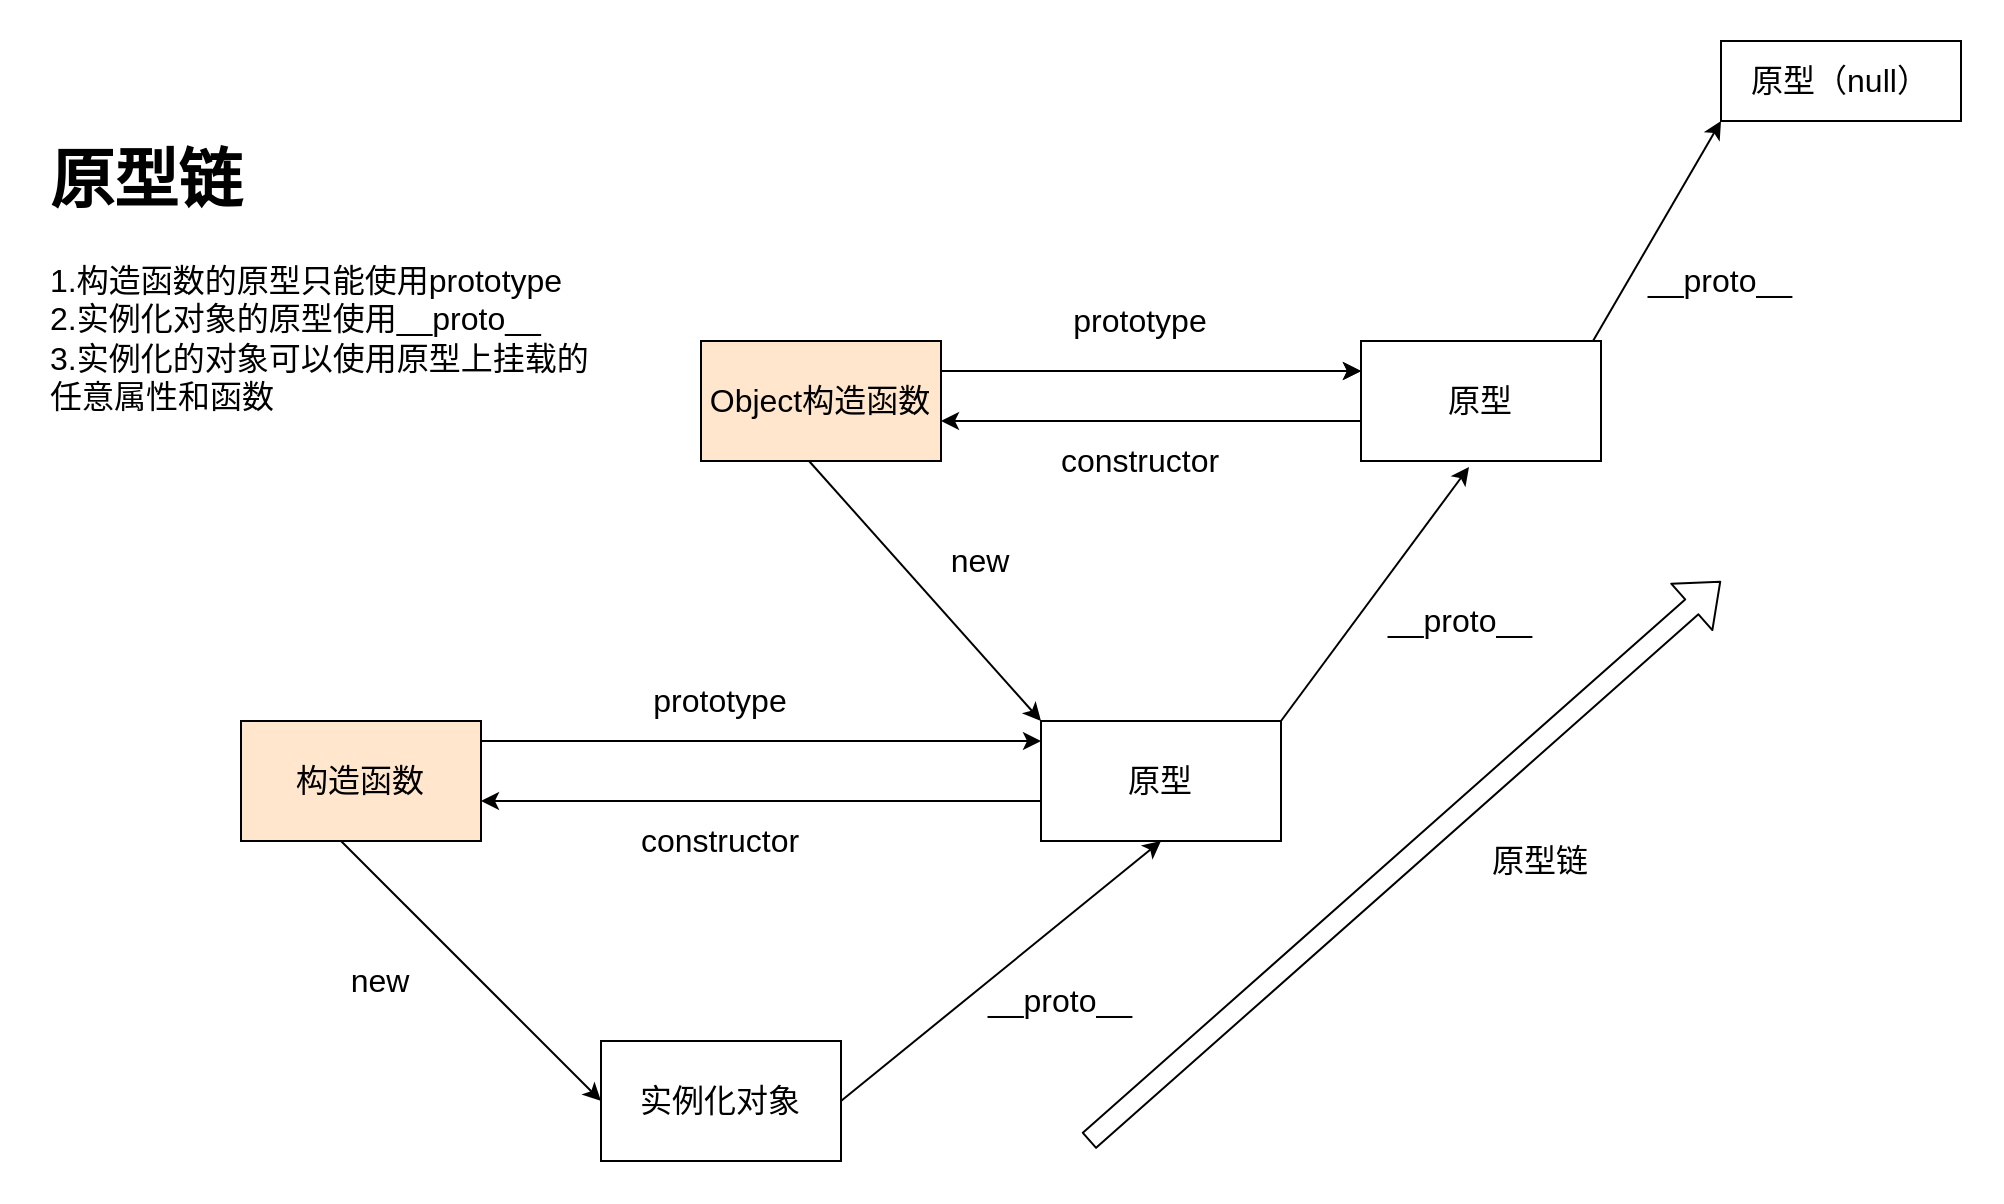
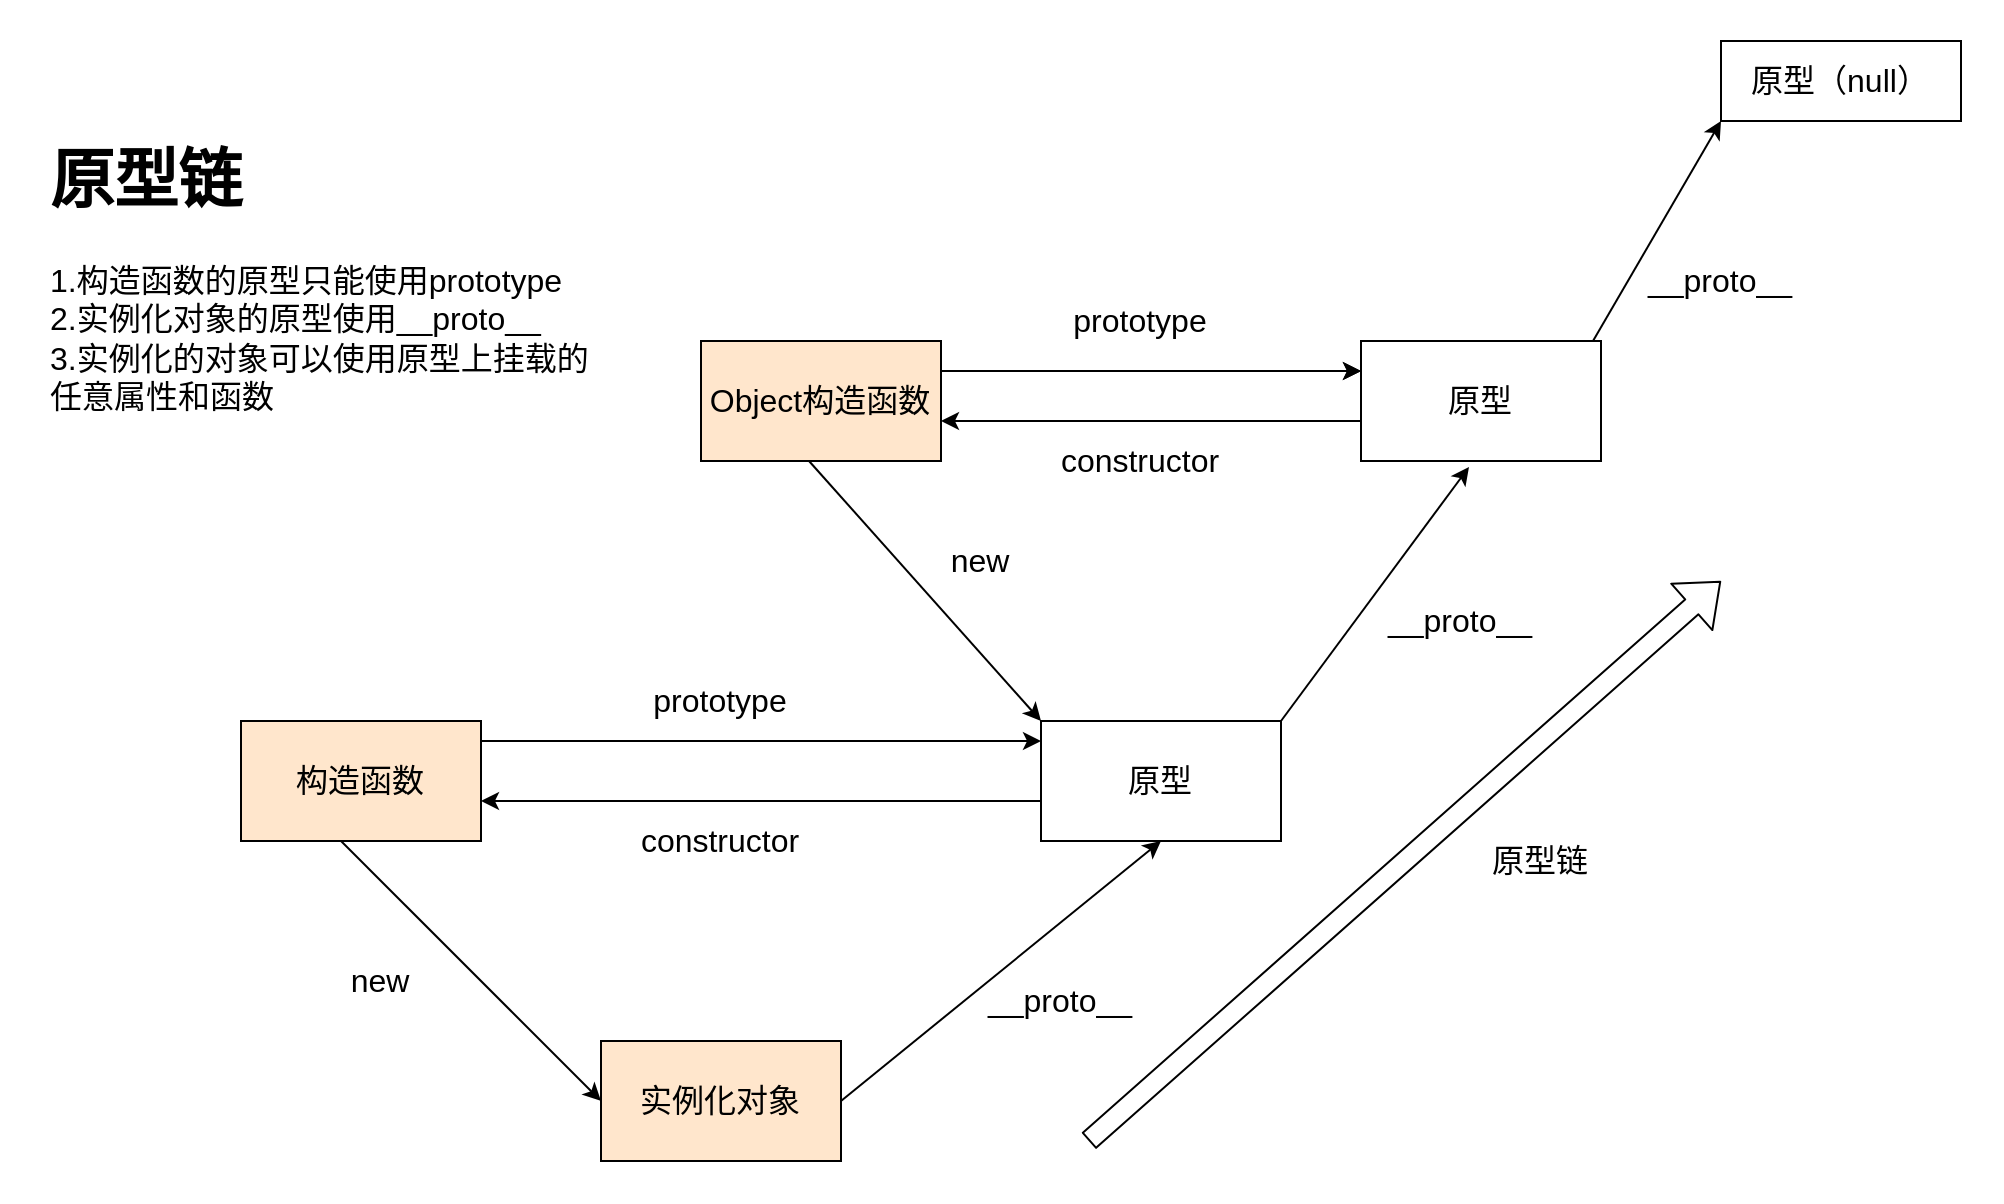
node "实例化对象": fillcolor #ffffff -> #ffe6cc
